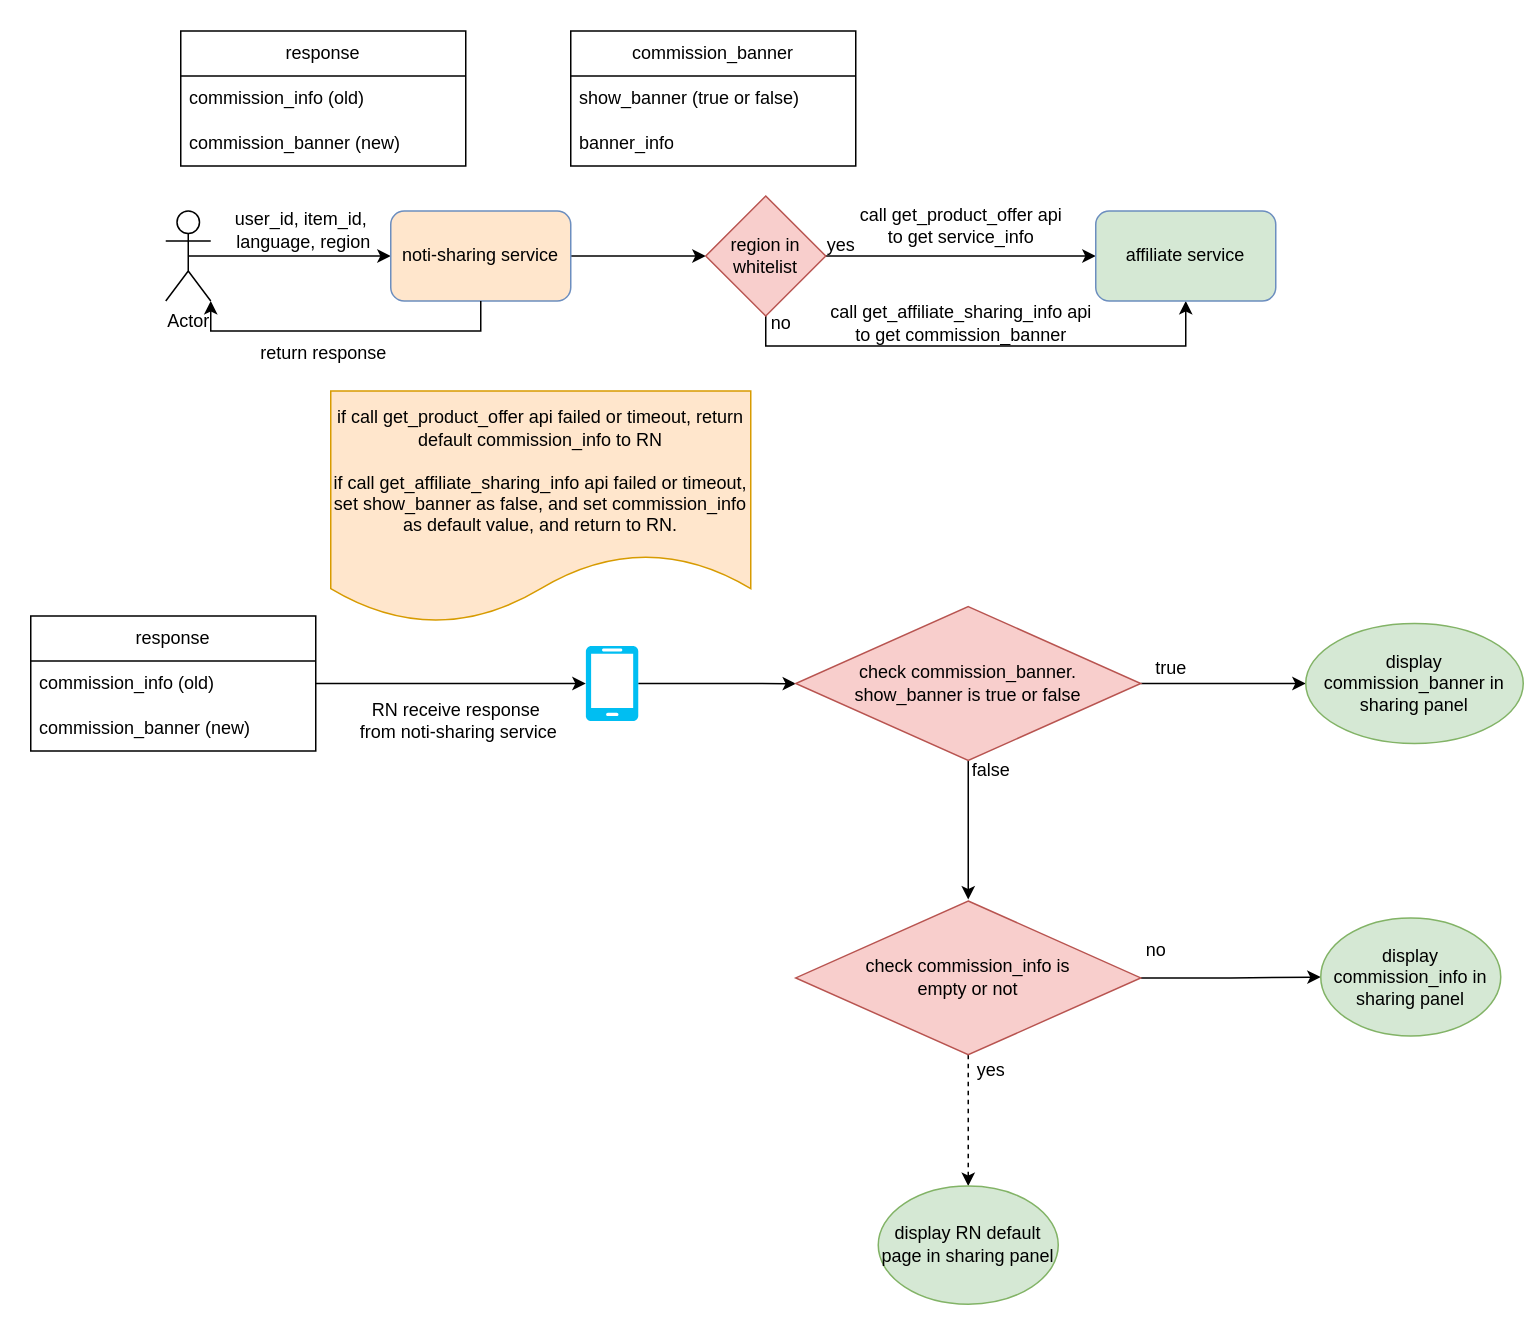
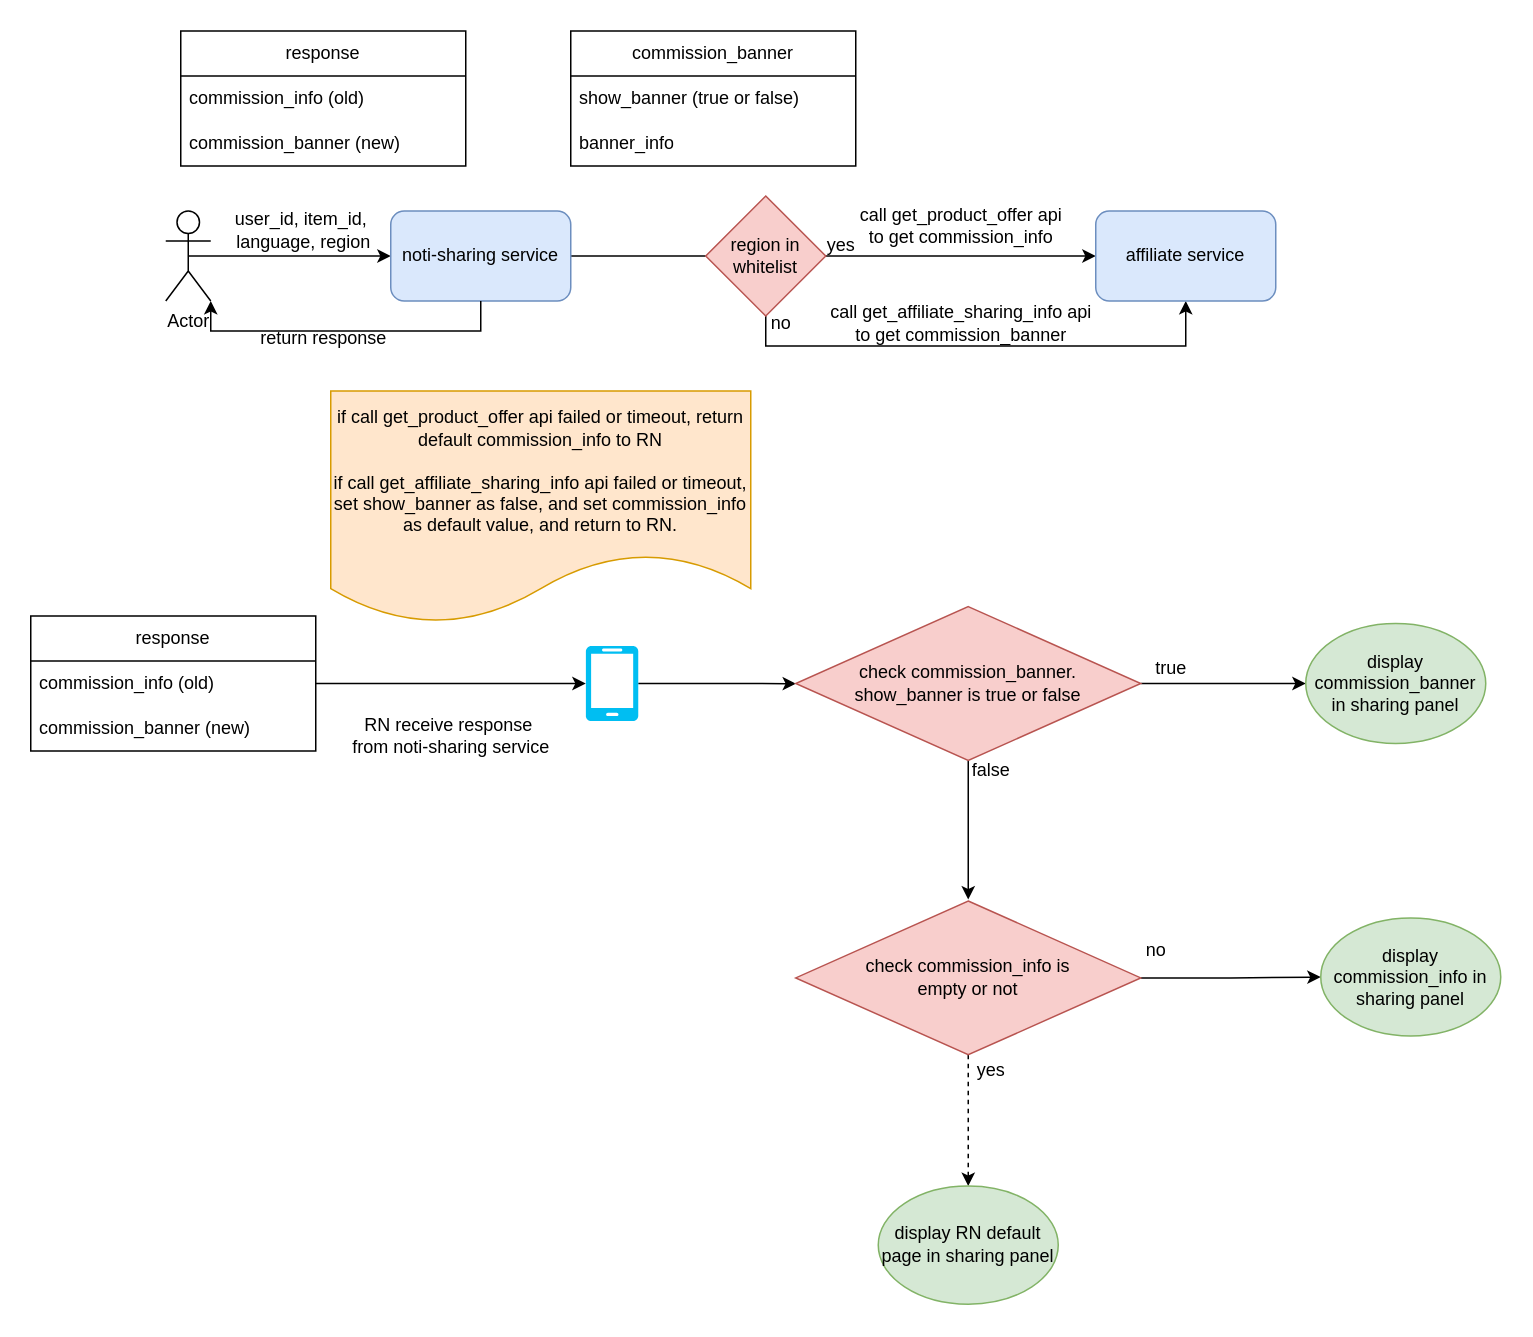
node "call get_product_offer api to get service_info": label "call get_product_offer api to get service_info" -> "call get_product_offer api to get commission_info"
node "noti-sharing service": fillcolor #ffe6cc -> #dae8fc
edge "noti-sharing service" -> "region in whitelist": arrowhead classic -> none
node "affiliate service": fillcolor #d5e8d4 -> #dae8fc
node "return response": moved (323, 353) -> (323, 338)
node "display commission_banner in sharing panel": size 218x120 -> 180x120
node "RN receive response from noti-sharing service": moved (458, 721) -> (451, 736)
